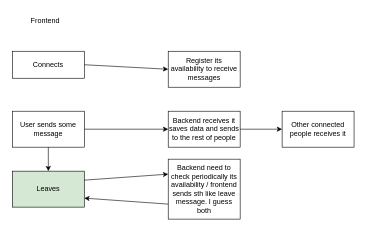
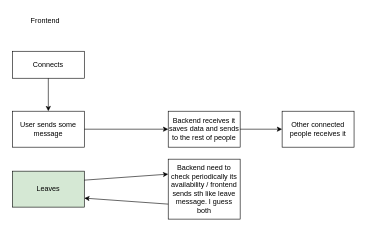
edge "Connects" -> "Register its availability to receive messages": removed
node "Register its availability to receive messages": removed
edge "Connects" -> "User sends some message": added
edge "User sends some message" -> "Leaves": removed
